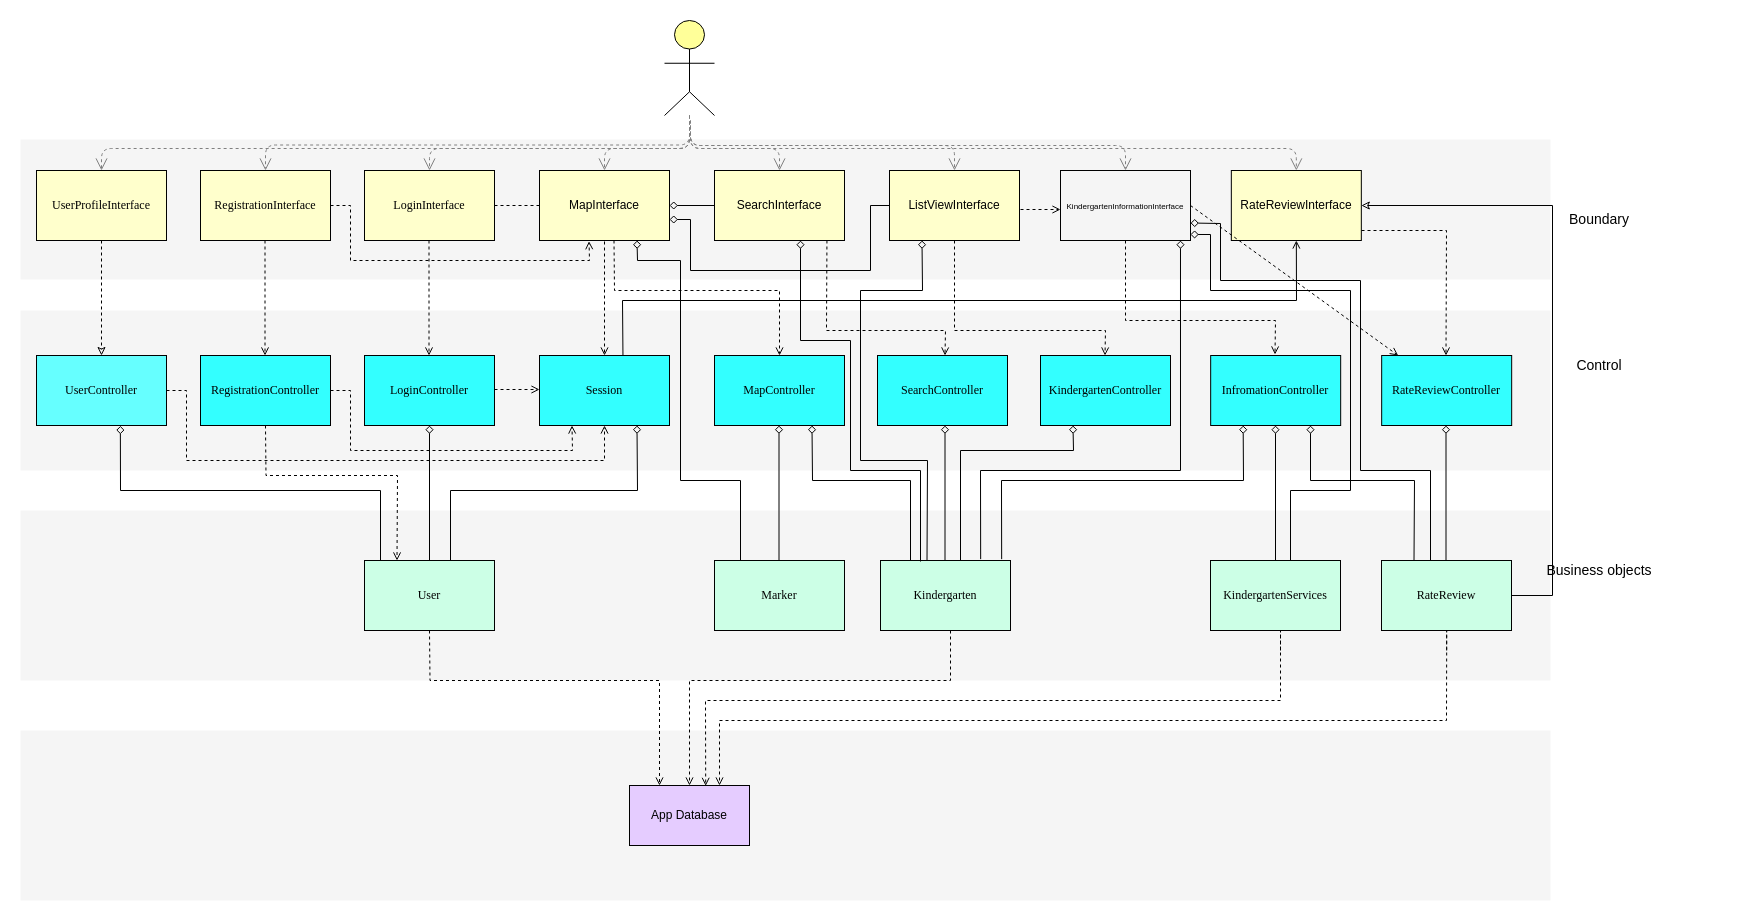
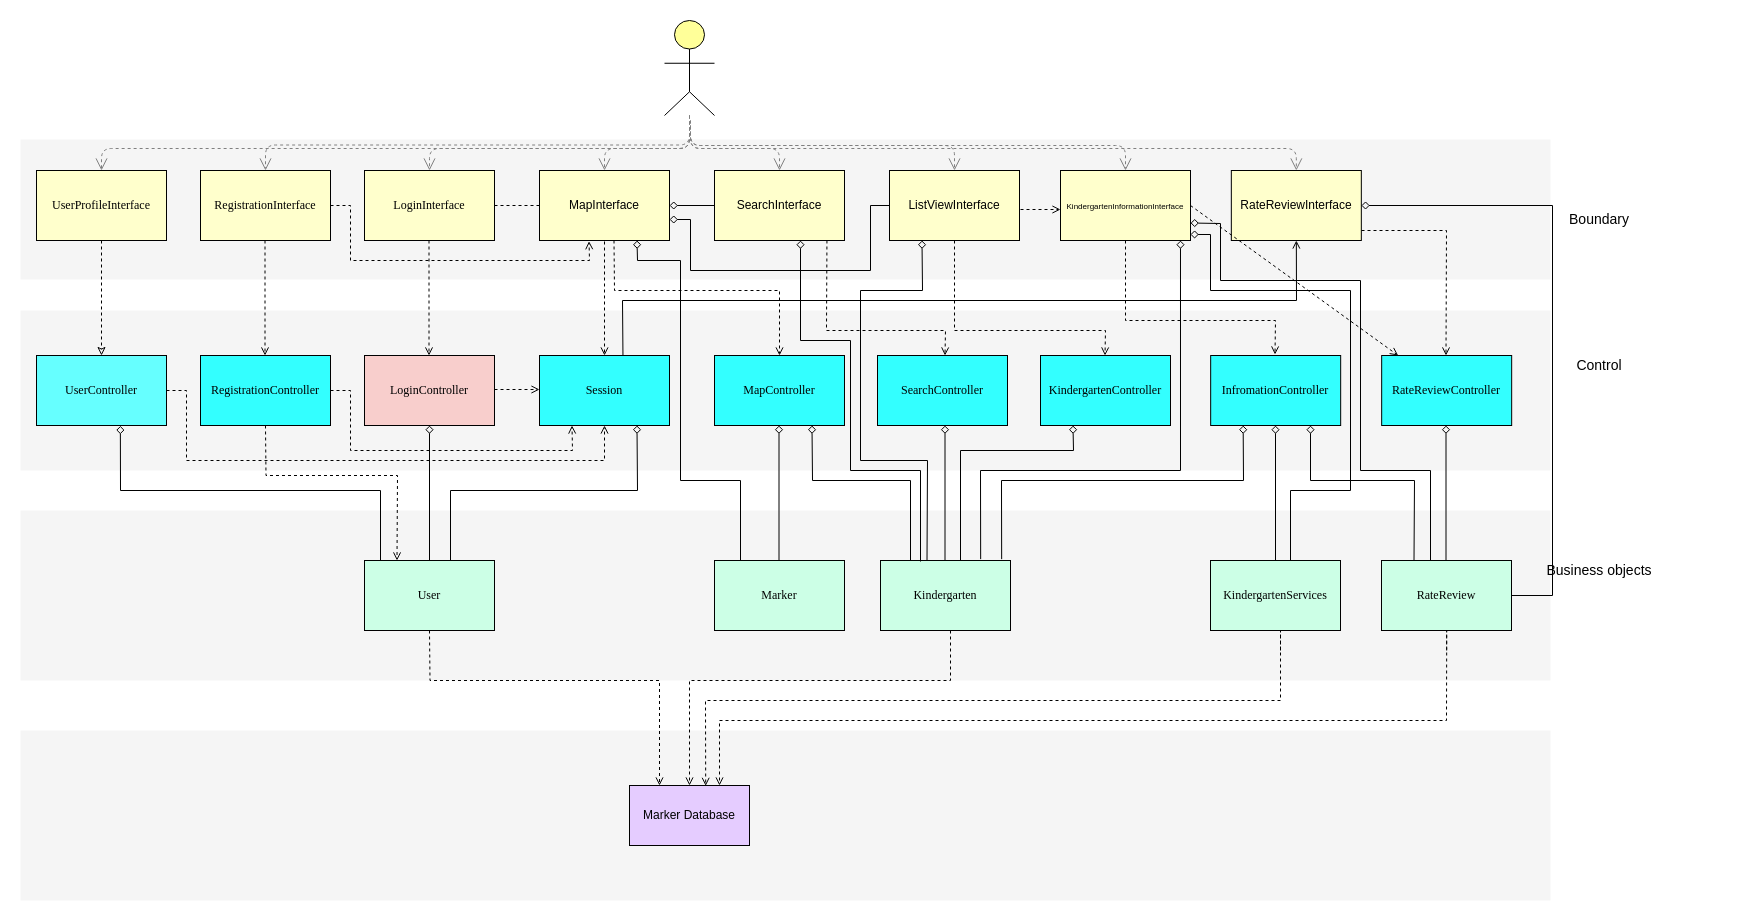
node "KindergartenInformationInterface": fillcolor #f5f5f5 -> #ffffcc
edge "RateReview" -> "RateReviewInterface": arrowhead classic -> diamond
node "LoginController": fillcolor #33ffff -> #f8cecc
node "App Database": label "App Database" -> "Marker Database"
